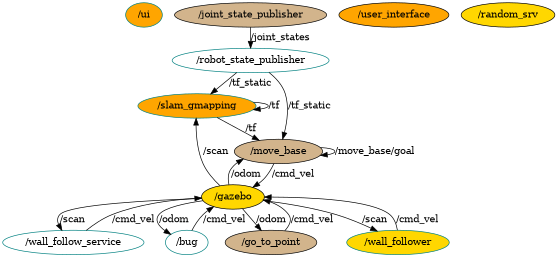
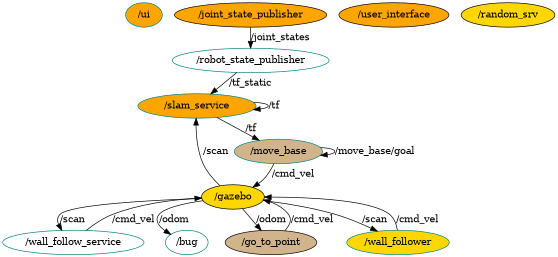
node "/joint_state_publisher": fillcolor tan -> orange
edge "/robot_state_publisher" -> "/move_base": removed, label "/tf_static"
node "/slam_gmapping": label "/slam_gmapping" -> "/slam_service"
node "/move_base": color black -> teal
edge "/gazebo" -> "/move_base": removed, label "/odom"
edge "/bug" -> "/gazebo": removed, label "/cmd_vel"
